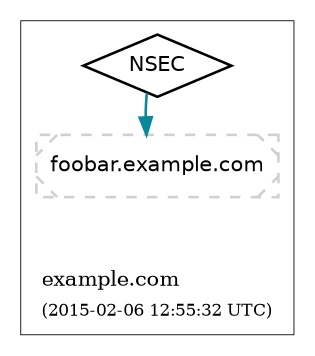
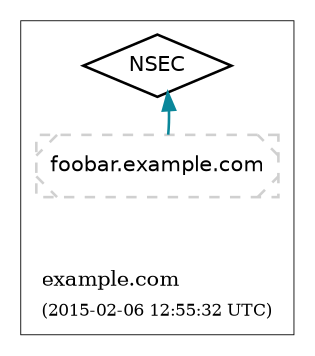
edge "NSEC" -> "foobar.example.com": reversed
